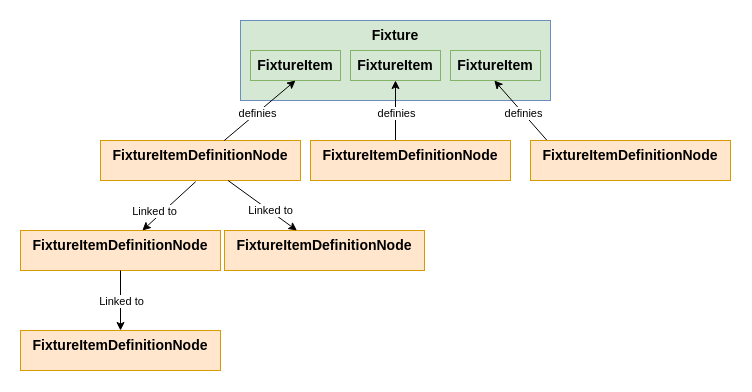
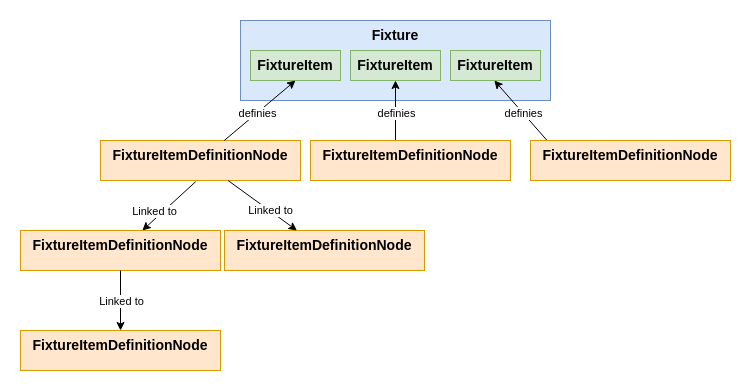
node "Fixture": fillcolor #d5e8d4 -> #dae8fc
